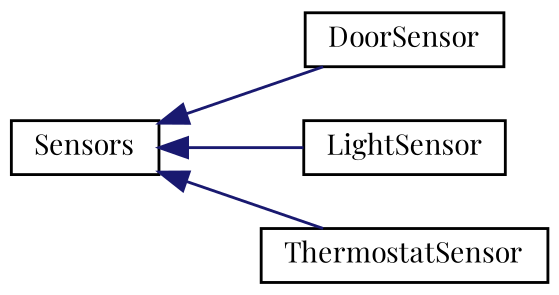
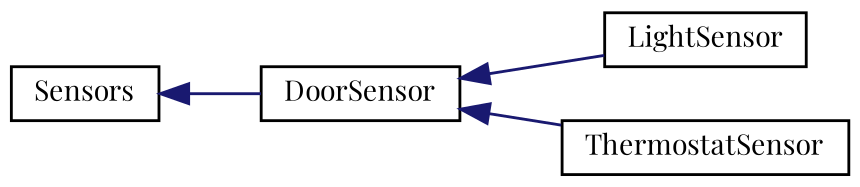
edge "LightSensor" -> "Sensors": now "LightSensor" -> "DoorSensor"
edge "ThermostatSensor" -> "Sensors": now "ThermostatSensor" -> "DoorSensor"
